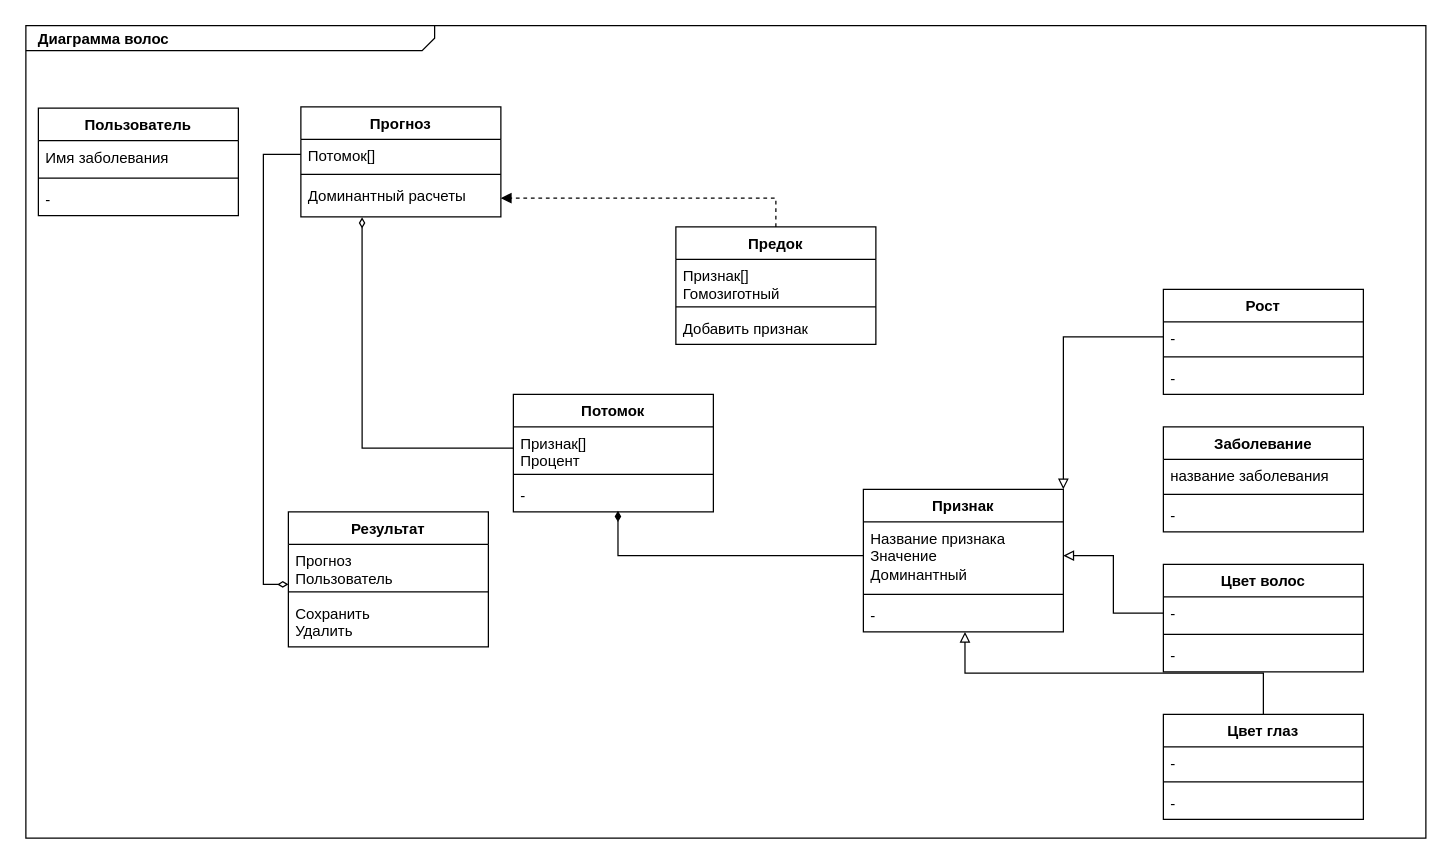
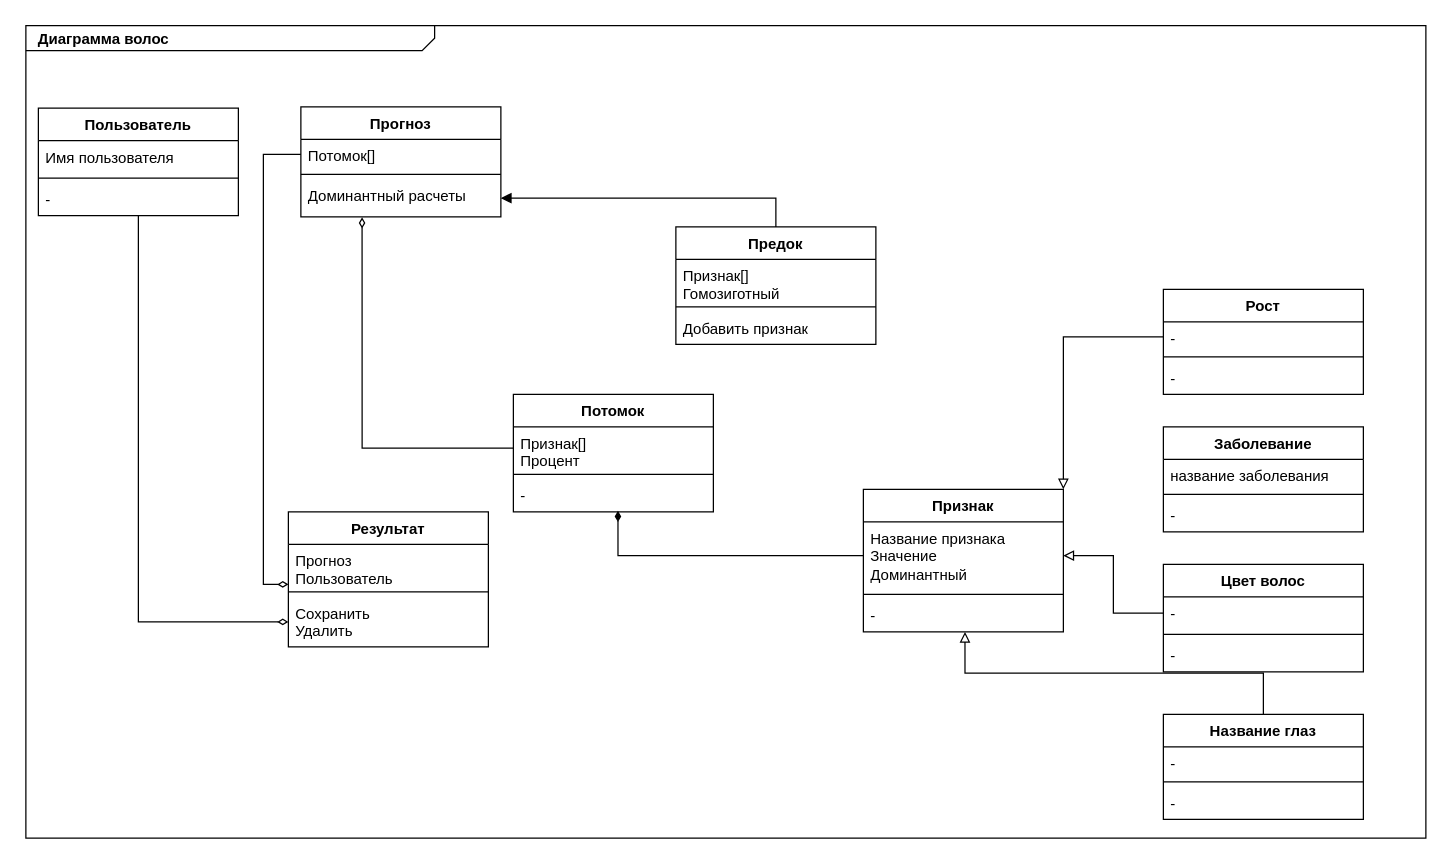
node "Имя заболевания": label "Имя заболевания" -> "Имя пользователя"
edge "Предок" -> "Доминантный расчеты": style dashed -> solid
edge "Пользователь" -> "Сохранить Удалить": added
node "Цвет глаз": label "Цвет глаз" -> "Название глаз"
